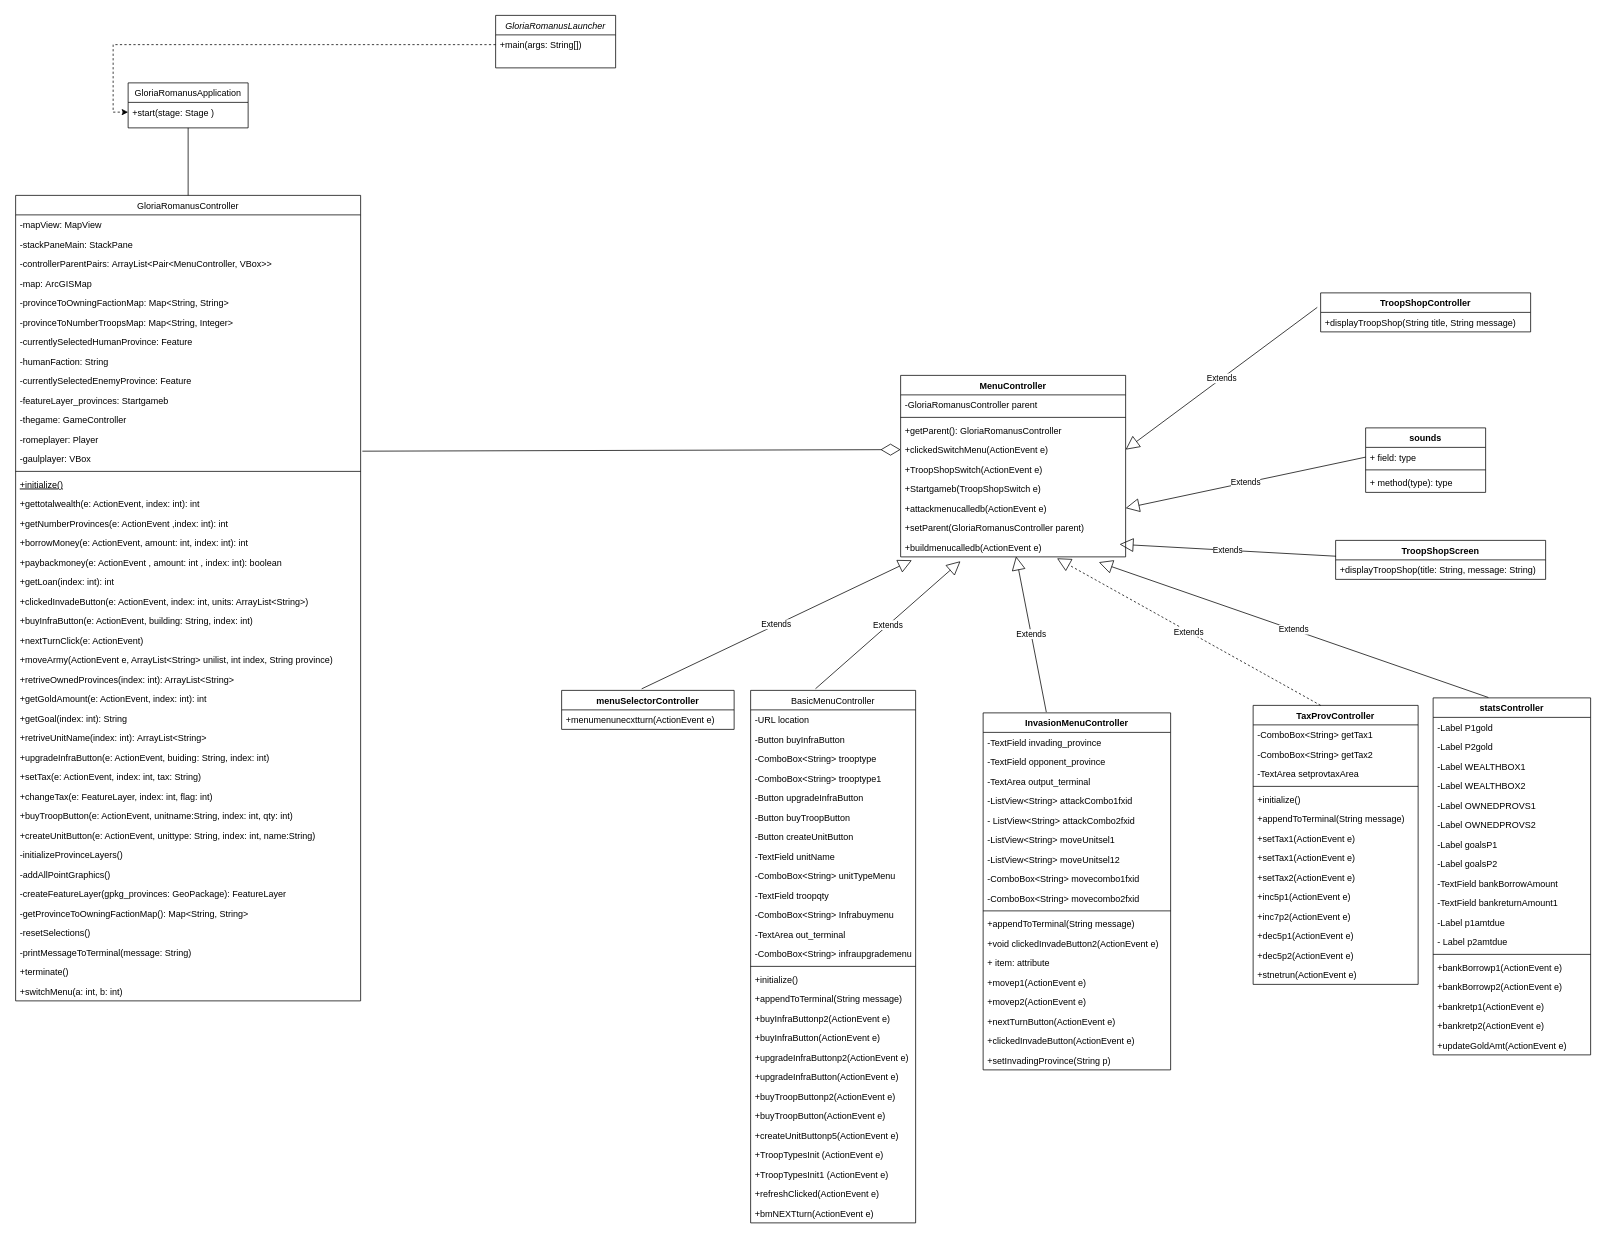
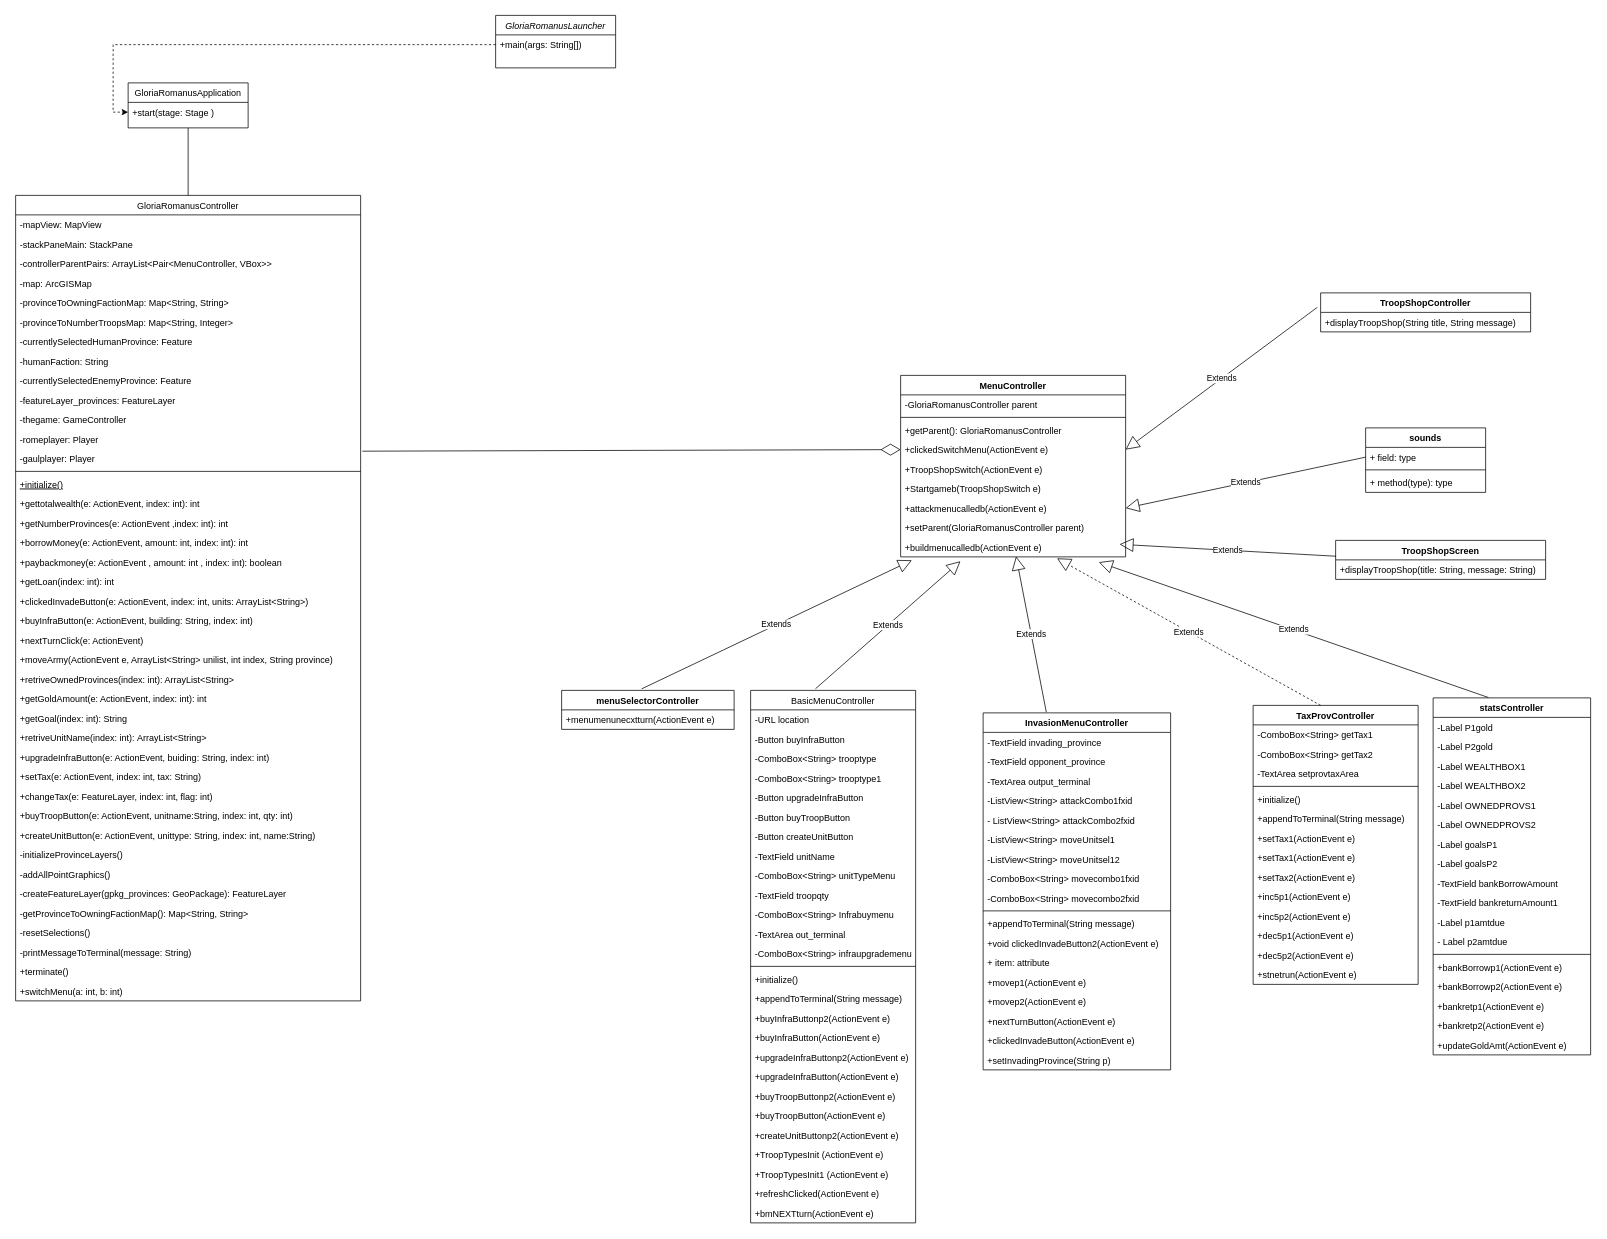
node "-featureLayer_provinces: Startgameb": label "-featureLayer_provinces: Startgameb" -> "-featureLayer_provinces: FeatureLayer"
node "-gaulplayer: VBox": label "-gaulplayer: VBox" -> "-gaulplayer: Player"
node "+inc7p2(ActionEvent e)": label "+inc7p2(ActionEvent e)" -> "+inc5p2(ActionEvent e)"
node "+createUnitButtonp5(ActionEvent e)": label "+createUnitButtonp5(ActionEvent e)" -> "+createUnitButtonp2(ActionEvent e)"
